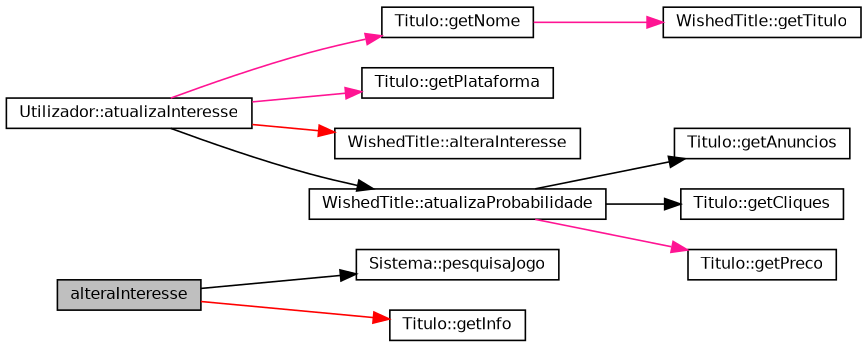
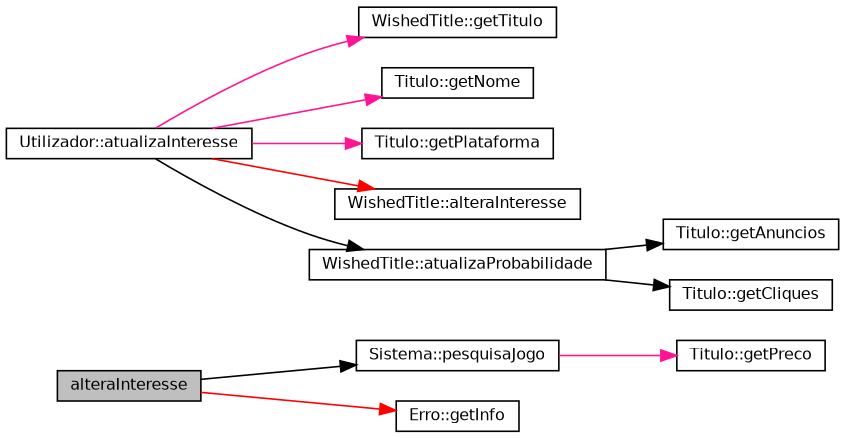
edge "Titulo::getNome" -> "WishedTitle::getTitulo": now "Utilizador::atualizaInteresse" -> "WishedTitle::getTitulo"
edge "WishedTitle::atualizaProbabilidade" -> "Titulo::getPreco": now "Sistema::pesquisaJogo" -> "Titulo::getPreco"
node "Titulo::getInfo": label "Titulo::getInfo" -> "Erro::getInfo"
